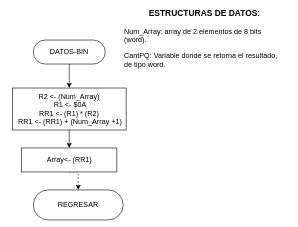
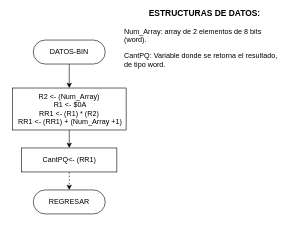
node "Array<- (RR1)": label "Array<- (RR1)" -> "CantPQ<- (RR1)"
node "REGRESAR": size 90x30 -> 72x24
